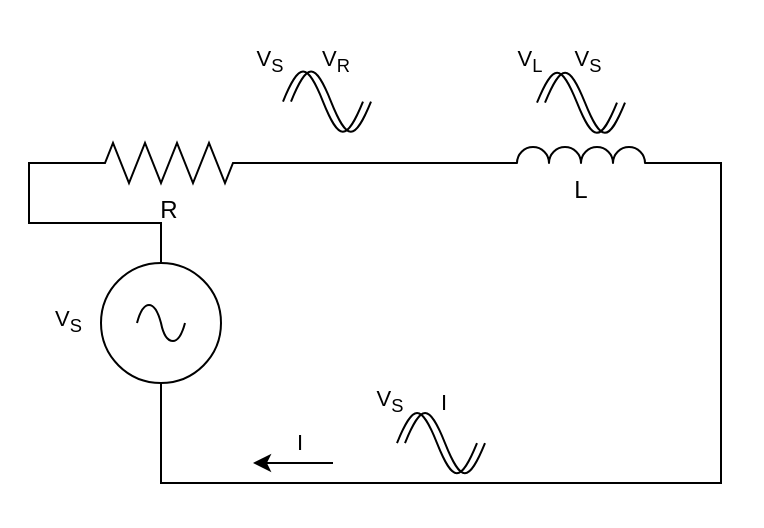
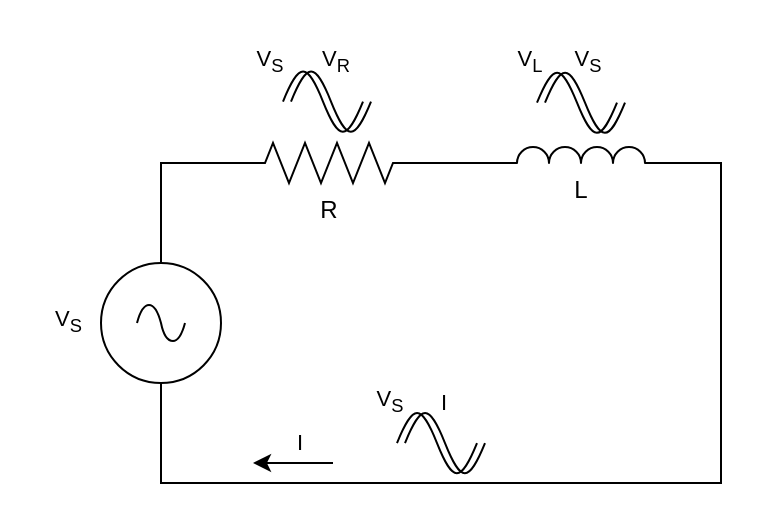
node "R": moved (169, 163) -> (329, 163)
